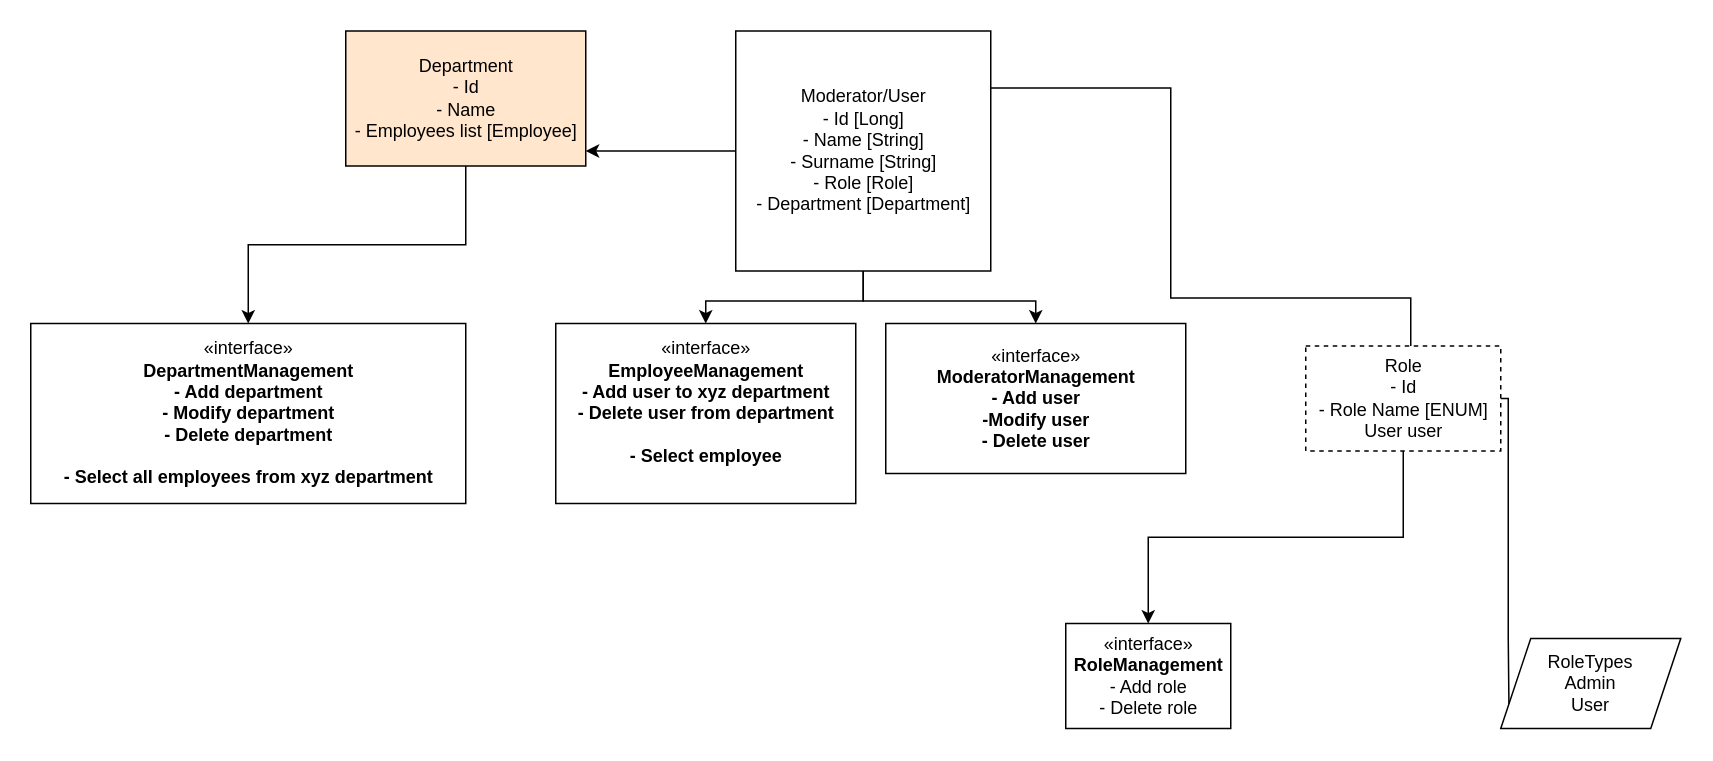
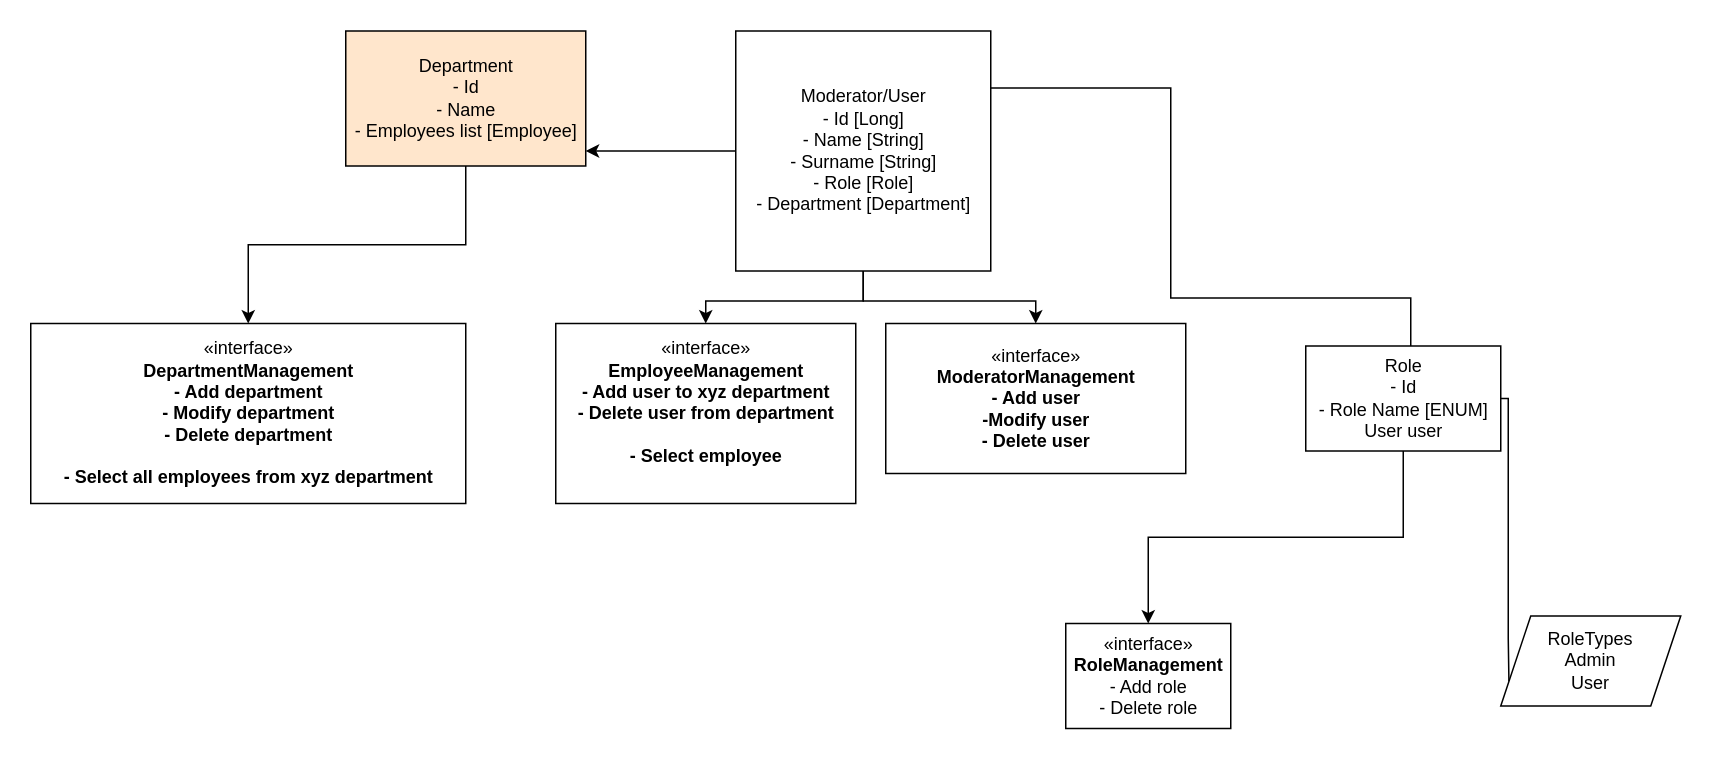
node "Role - Id - Role Name [ENUM] User user": style dashed -> solid
node "RoleTypes Admin User": moved (1591, 683) -> (1591, 661)
